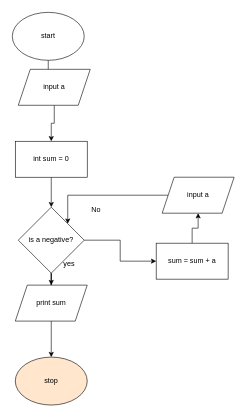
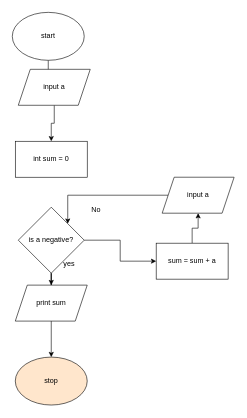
edge "int sum = 0" -> "is a negative?": removed
